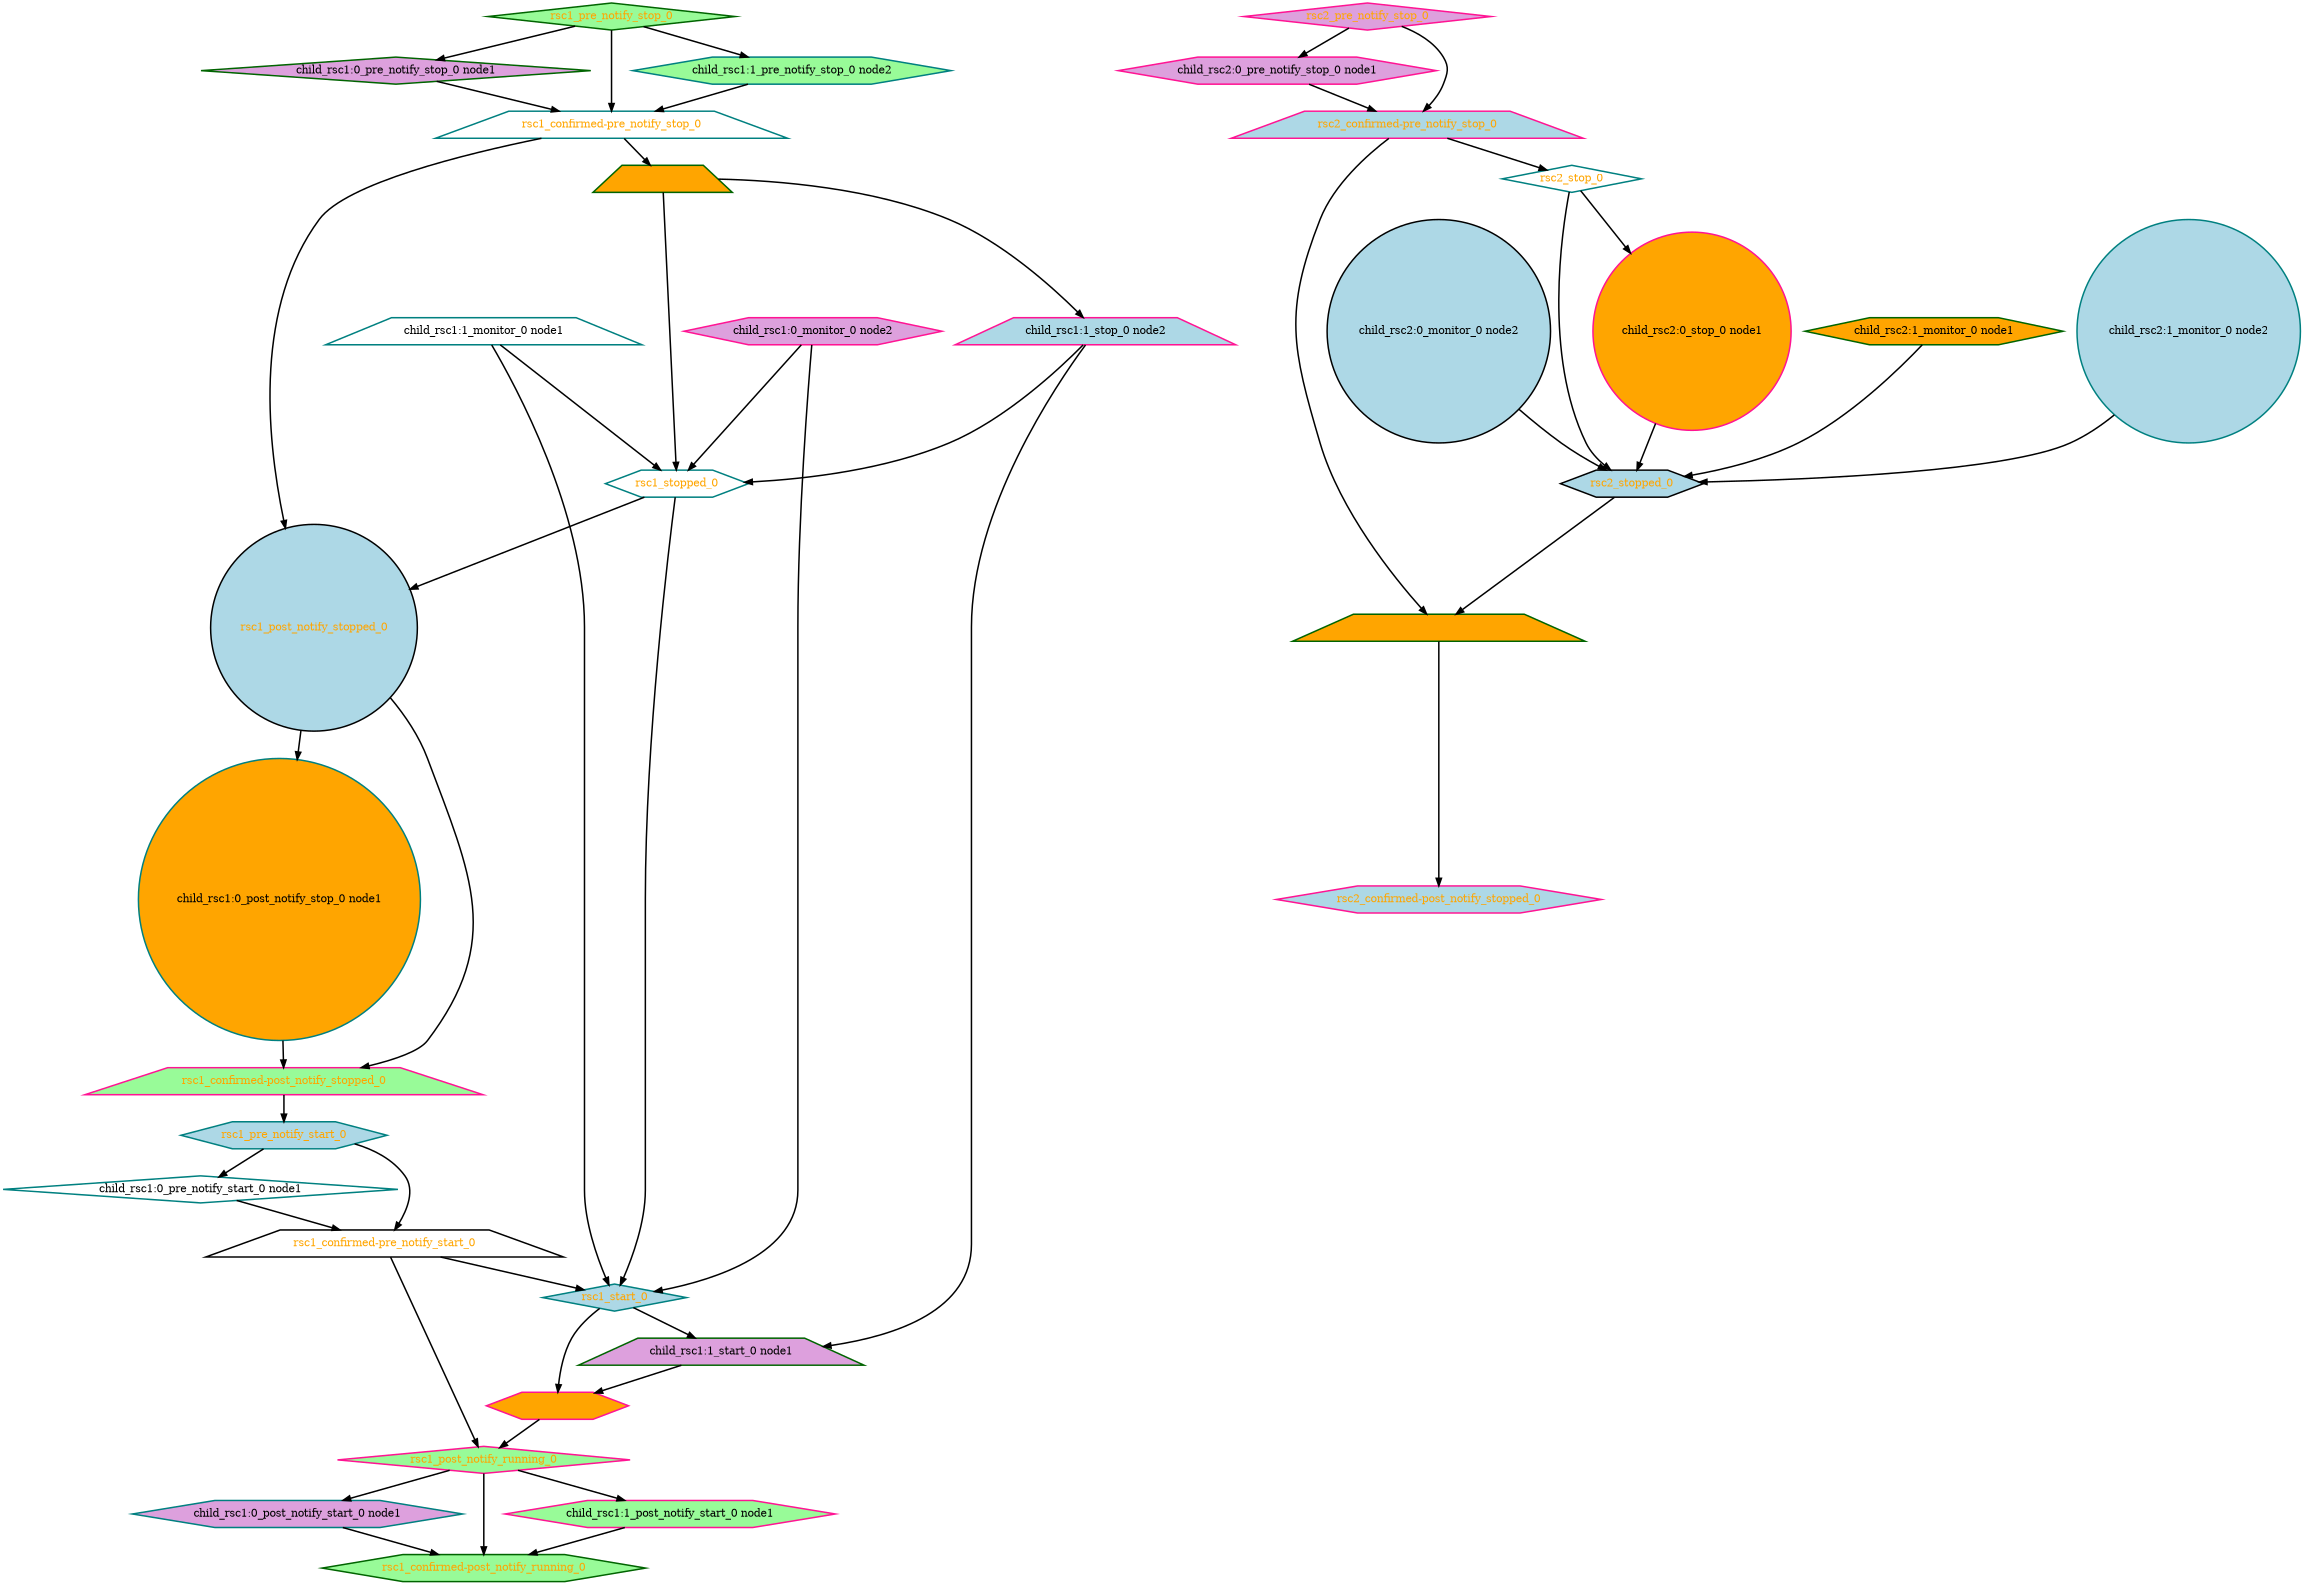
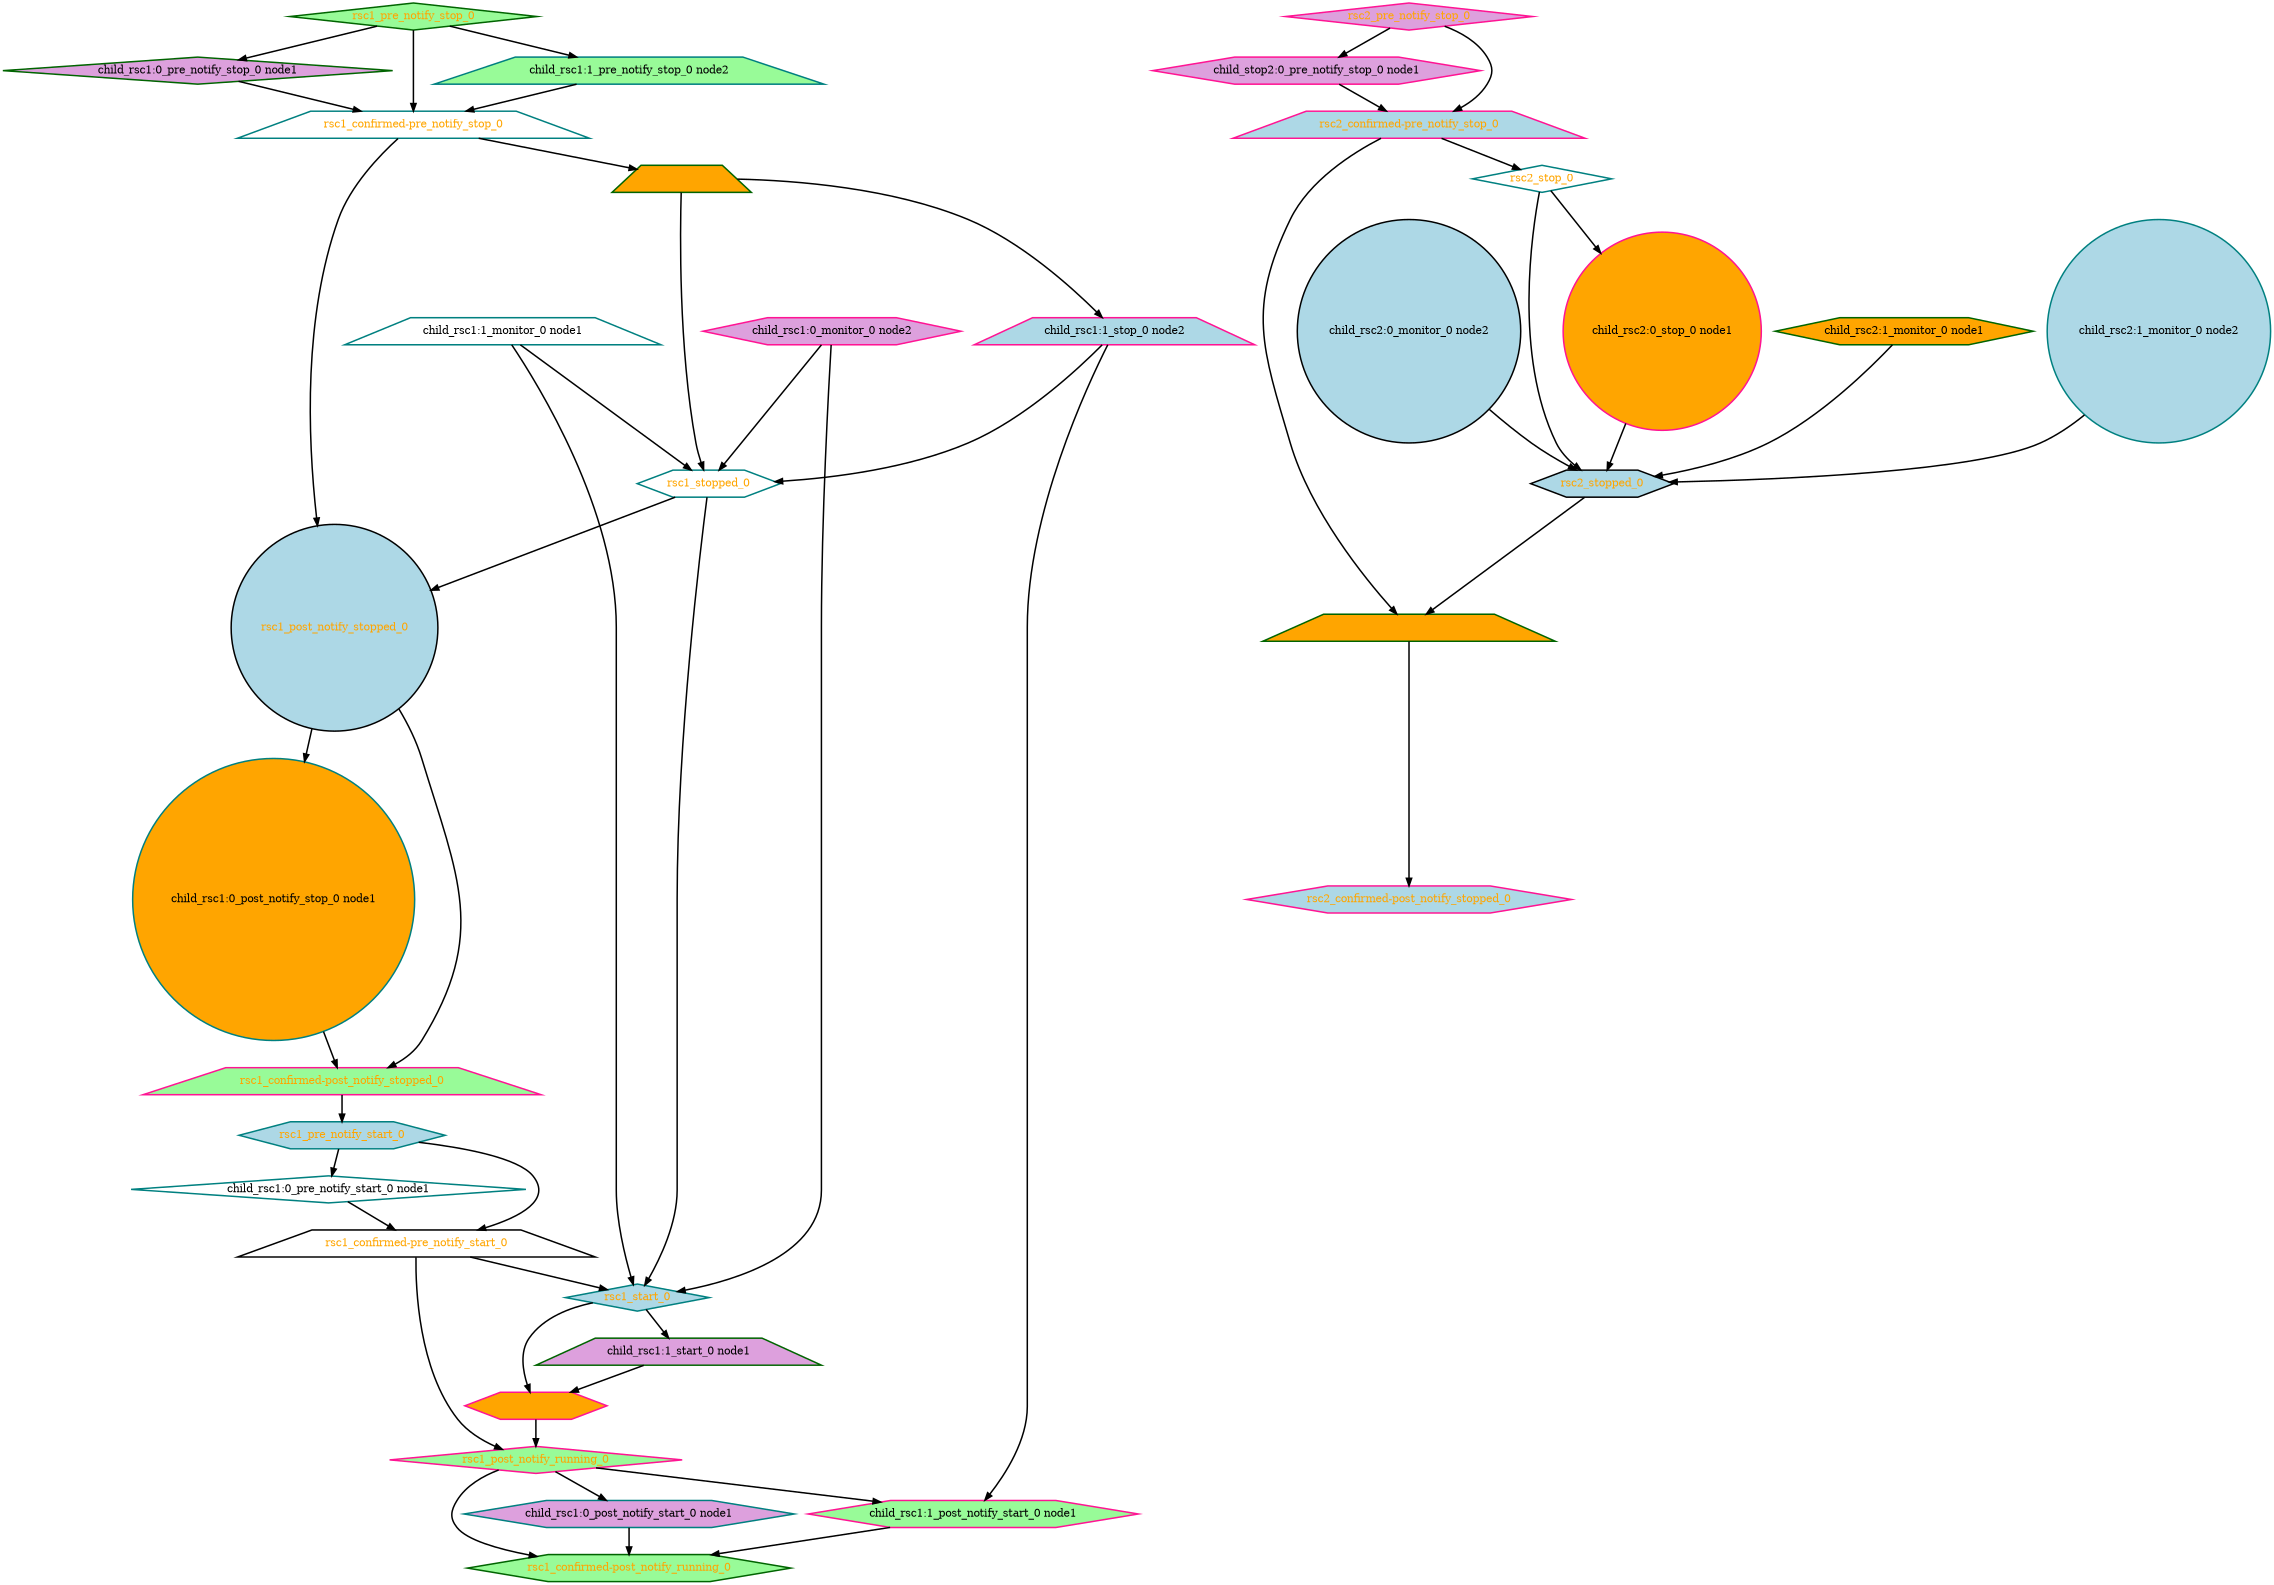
node "child_rsc1:1_pre_notify_stop_0 node2": shape hexagon -> trapezium
node "child_rsc2:0_pre_notify_stop_0 node1": label "child_rsc2:0_pre_notify_stop_0 node1" -> "child_stop2:0_pre_notify_stop_0 node1"
edge "child_rsc1:1_stop_0 node2" -> "child_rsc1:1_start_0 node1": now "child_rsc1:1_stop_0 node2" -> "child_rsc1:1_post_notify_start_0 node1"
